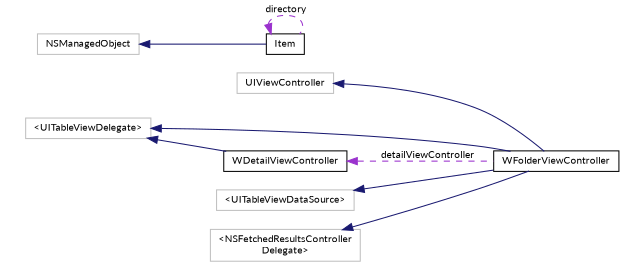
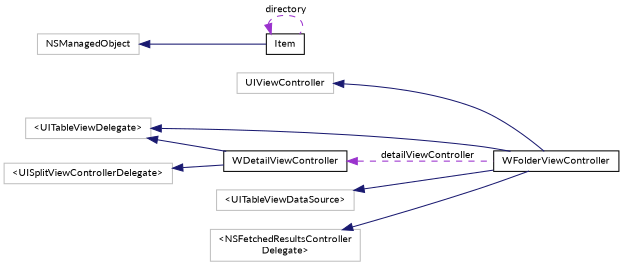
node "<UISplitViewControllerDelegate>": added
